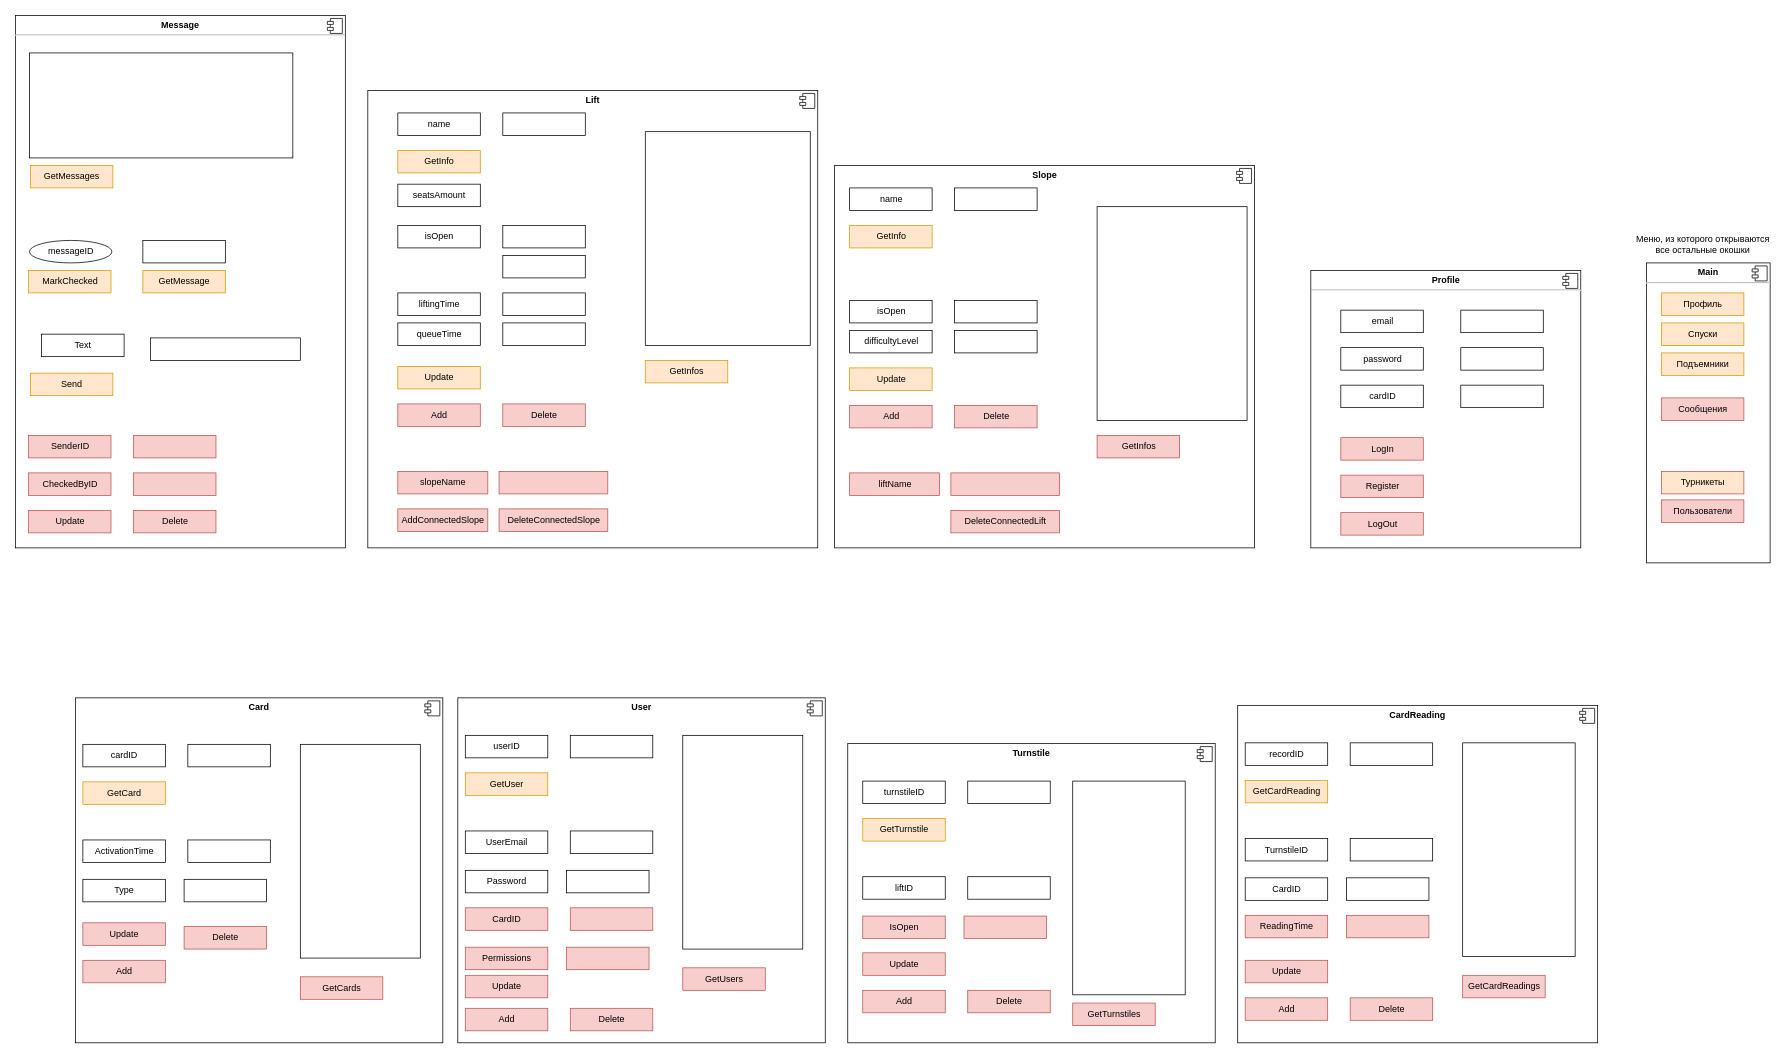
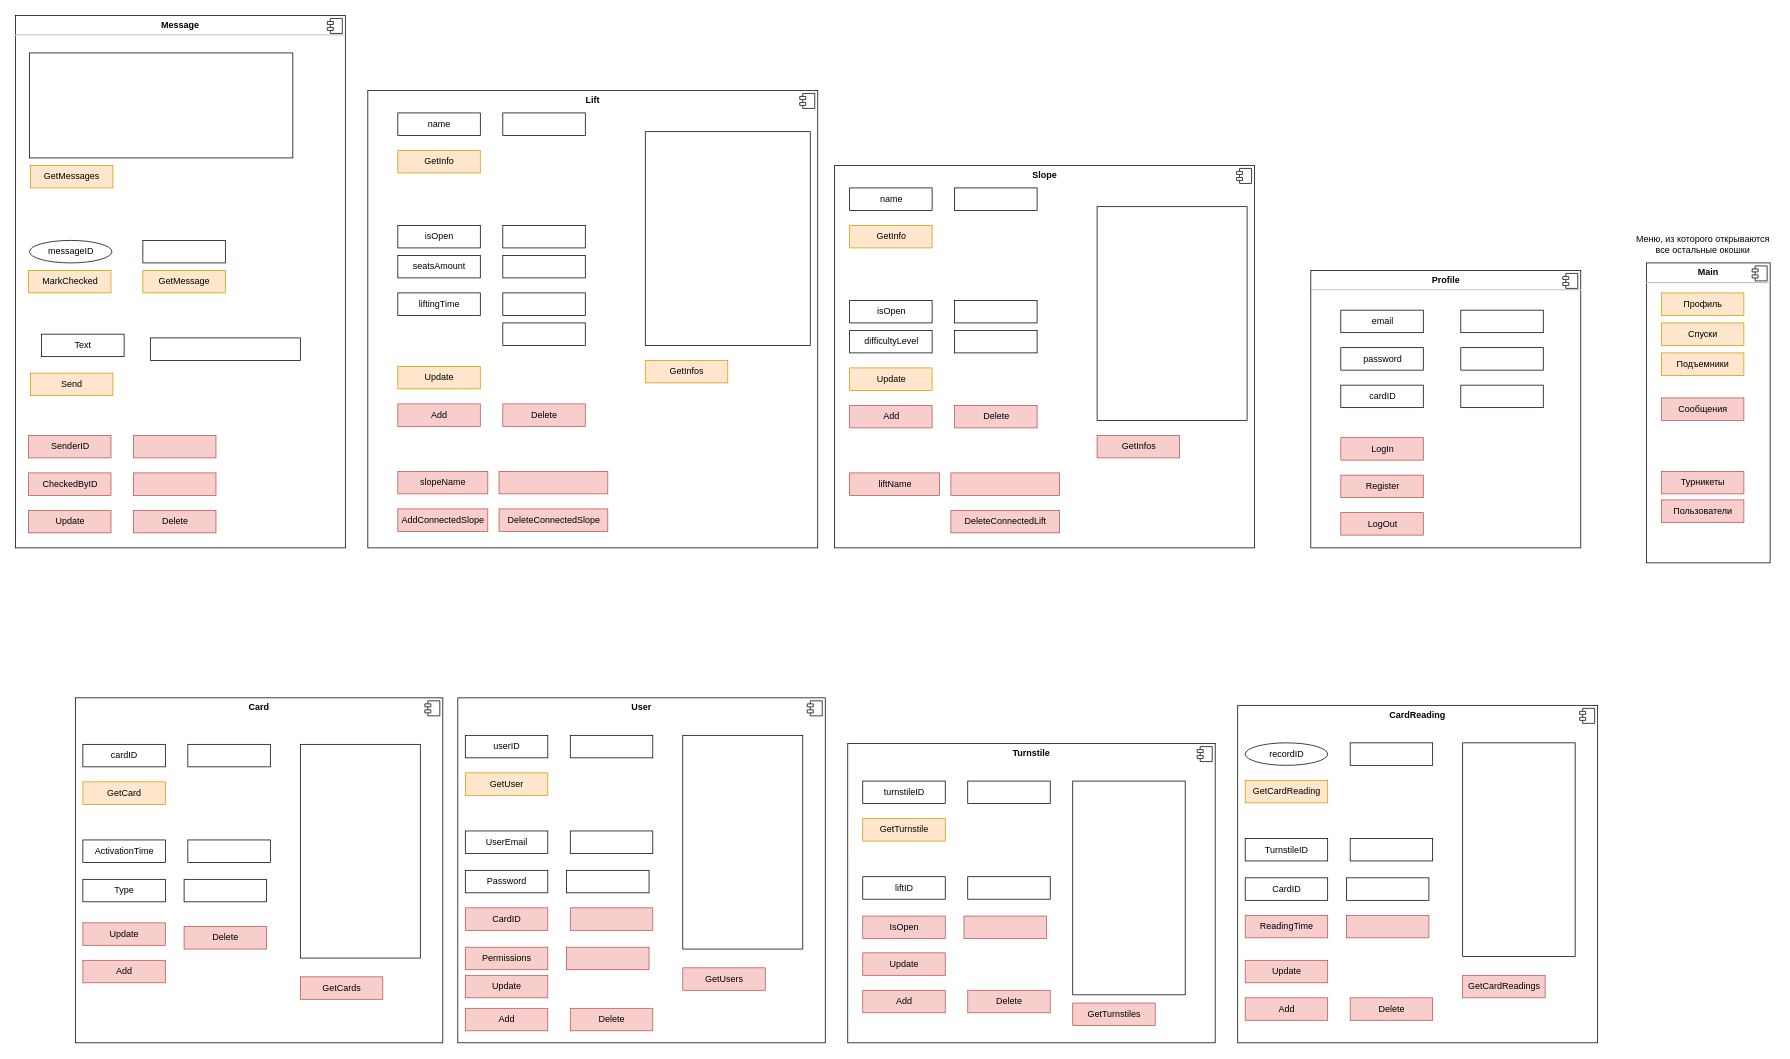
node "seatsAmount": moved (439, 195) -> (439, 267)
node "queueTime": removed
node "Турникеты": fillcolor #ffe6cc -> #f8cecc
node "recordID": shape rectangle -> ellipse
